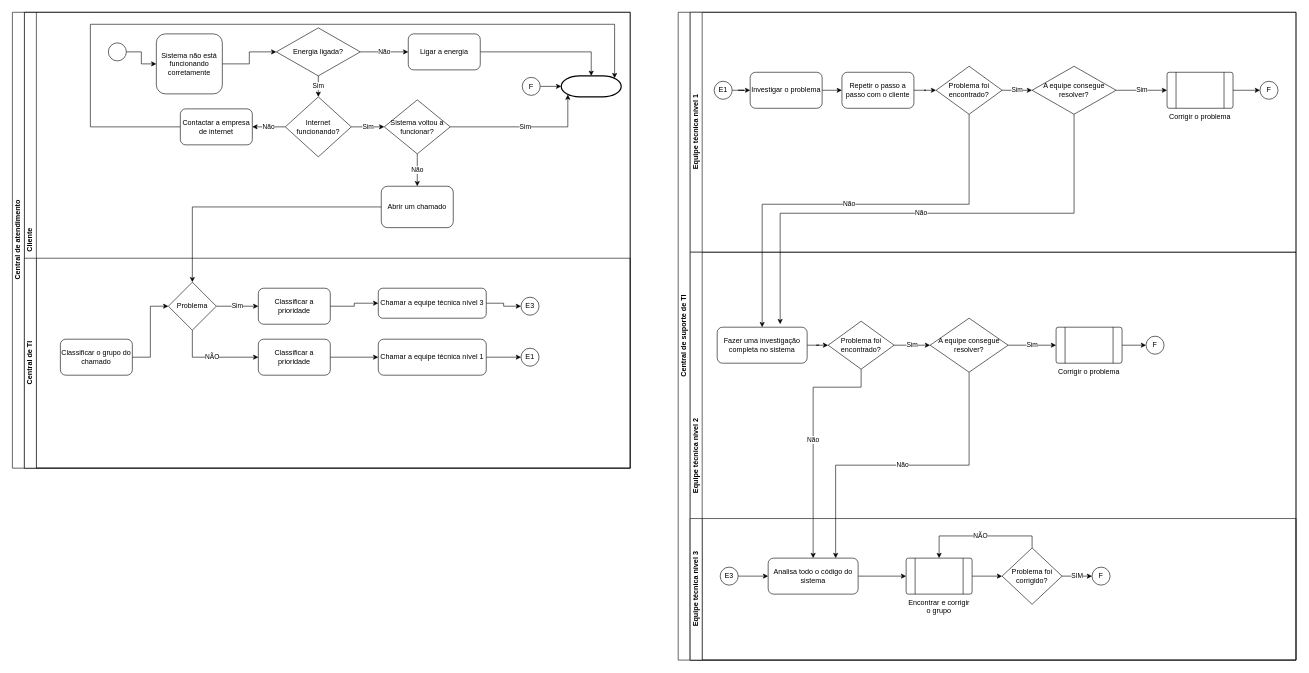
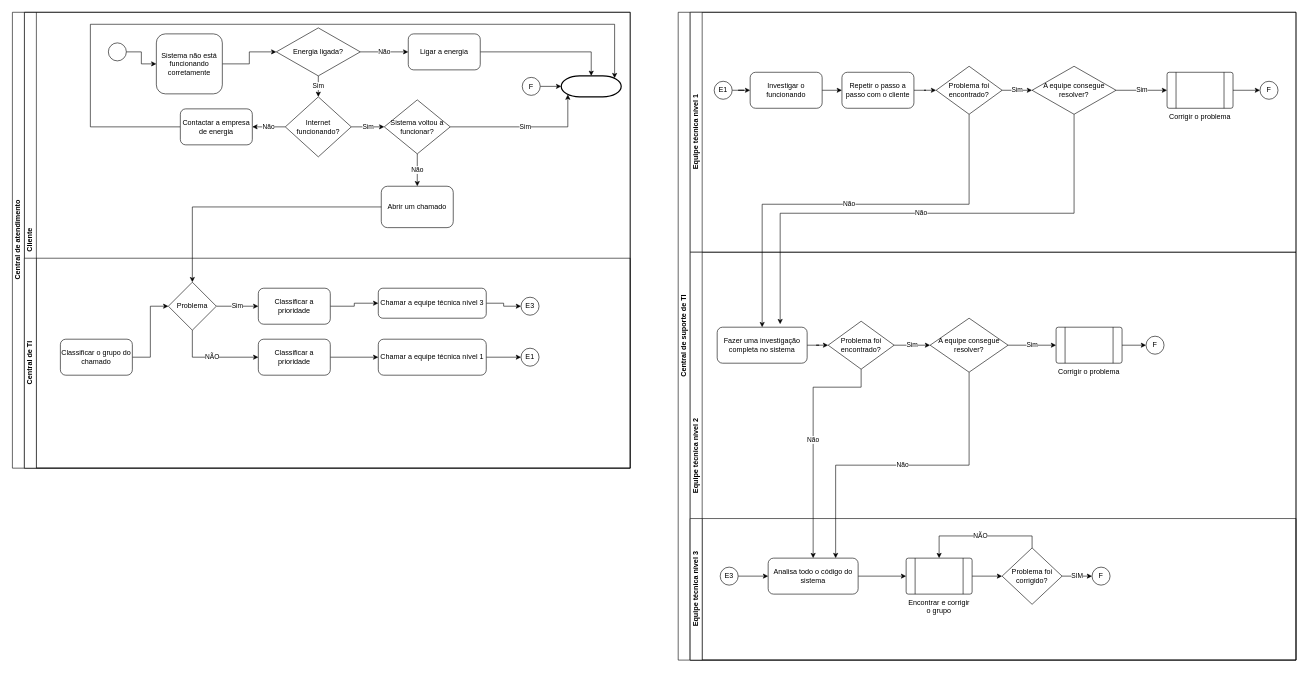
node "Investigar o problema": label "Investigar o problema" -> "Investigar o funcionando"
node "Contactar a empresa de internet": label "Contactar a empresa de internet" -> "Contactar a empresa de energia"
